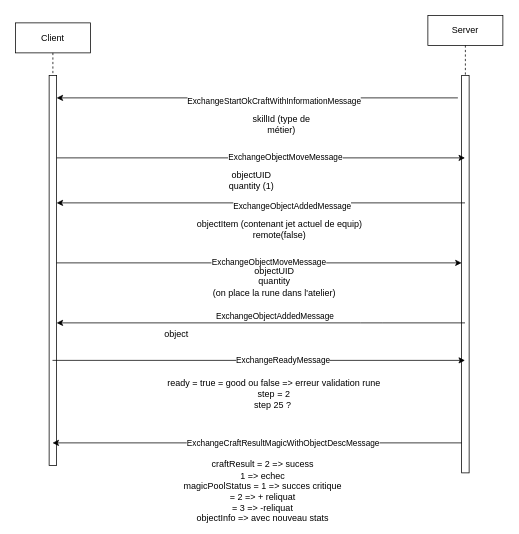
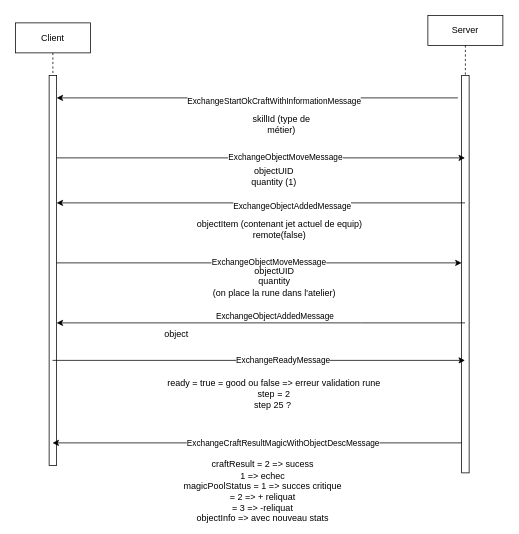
node "objectUID quantity (1)": moved (252, 180) -> (274, 177)
